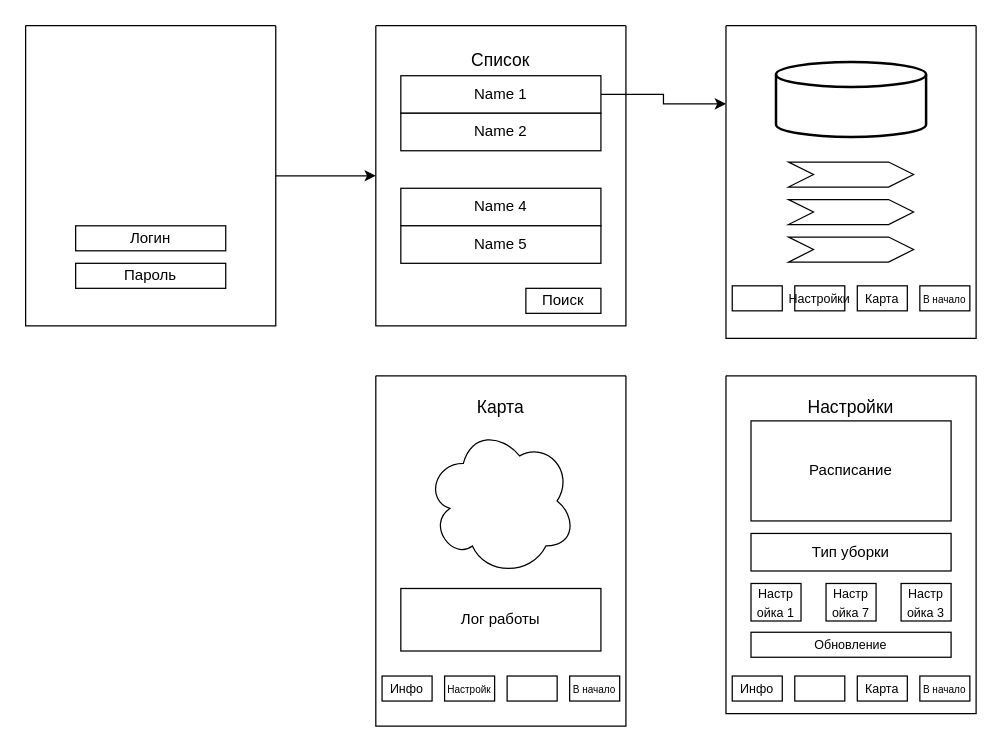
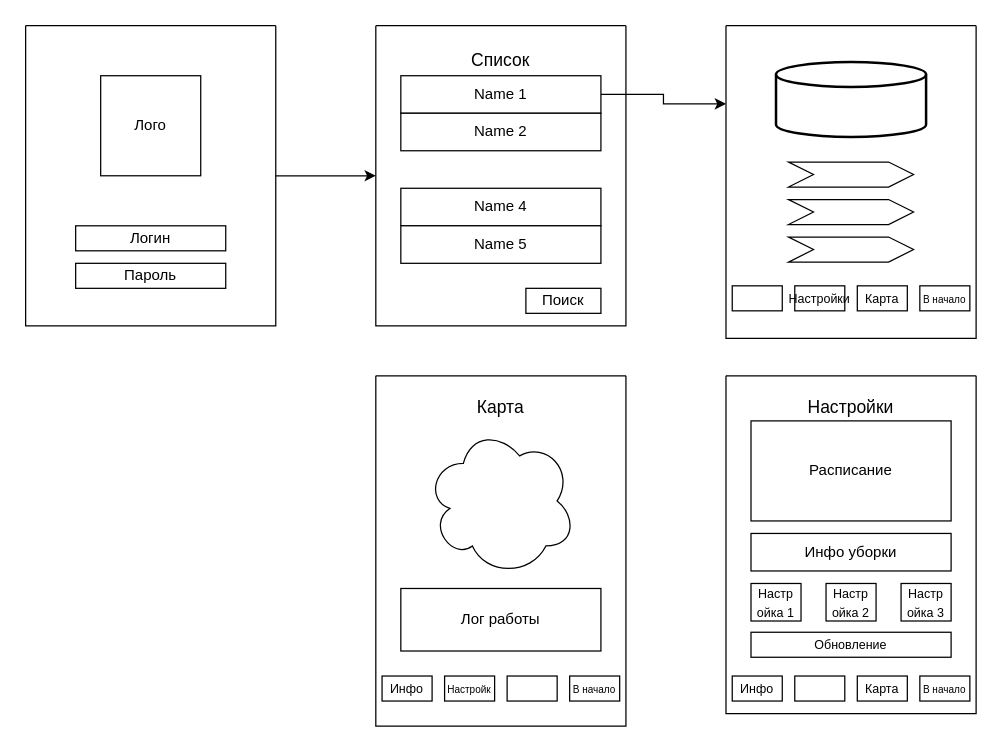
node "Лого": added
node "Тип уборки": label "Тип уборки" -> "Инфо уборки"
node "Настр ойка 7": label "Настр ойка 7" -> "Настр ойка 2"
